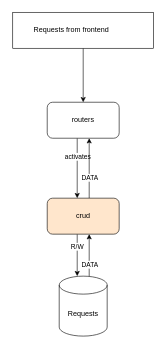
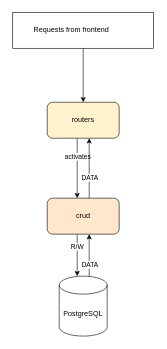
node "routers": fillcolor #ffffff -> #fff2cc
node "Requests": label "Requests" -> "PostgreSQL"
